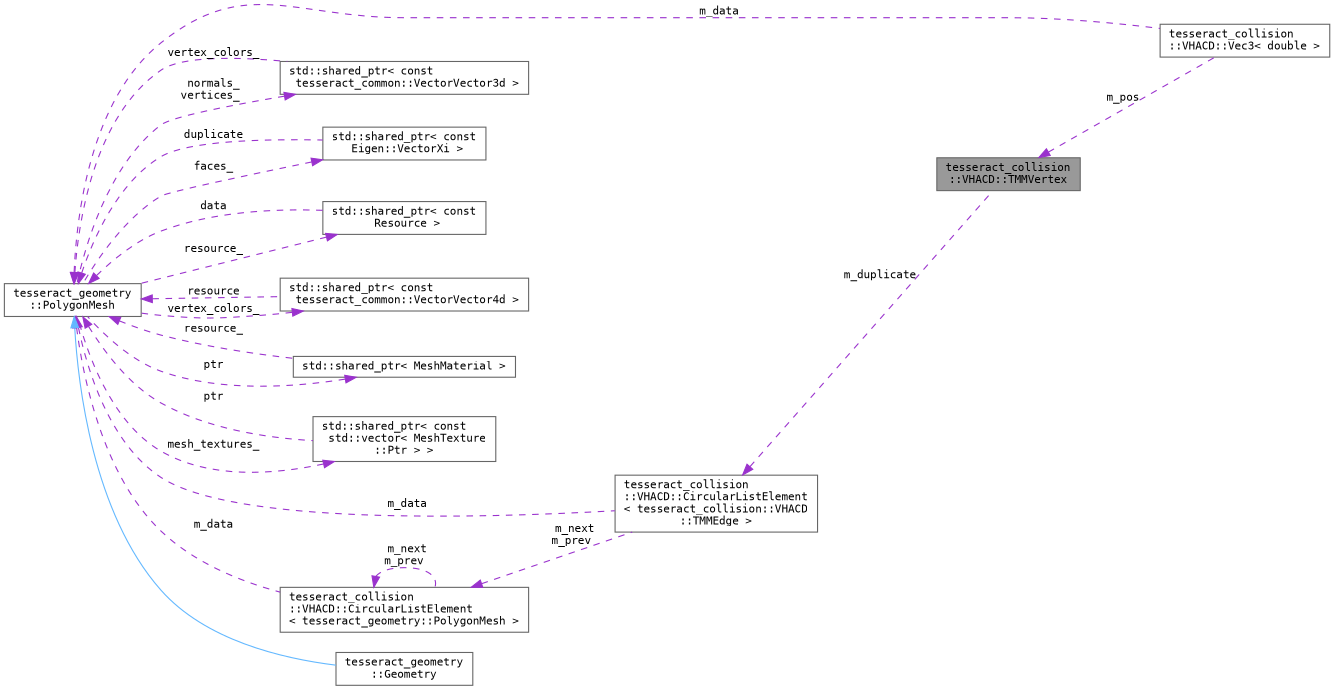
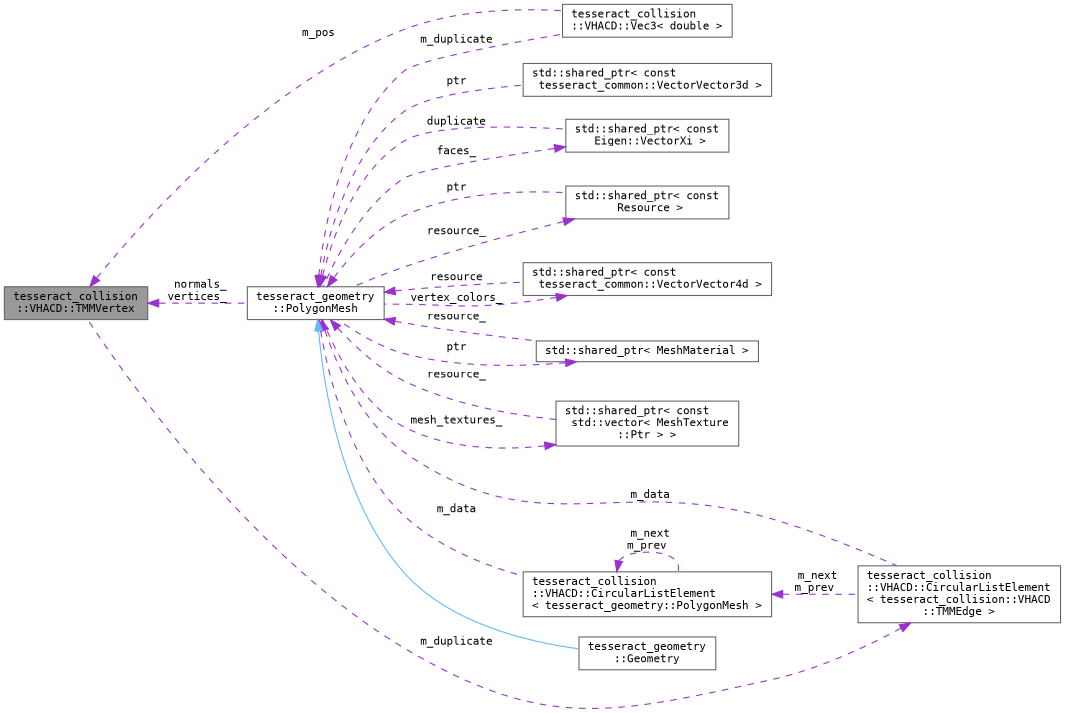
edge "tesseract_collision ::VHACD::Vec3< double >" -> "tesseract_geometry ::PolygonMesh": label " m_data" -> " m_duplicate"
edge "std::shared_ptr< const tesseract_common::VectorVector3d >" -> "tesseract_geometry ::PolygonMesh": label " vertex_colors_" -> " ptr"
edge "tesseract_geometry ::PolygonMesh" -> "std::shared_ptr< const tesseract_common::VectorVector3d >": now "tesseract_geometry ::PolygonMesh" -> "tesseract_collision ::VHACD::TMMVertex"
edge "std::shared_ptr< const Resource >" -> "tesseract_geometry ::PolygonMesh": label " data" -> " ptr"
edge "std::shared_ptr< const std::vector< MeshTexture ::Ptr > >" -> "tesseract_geometry ::PolygonMesh": label " ptr" -> " resource_"
